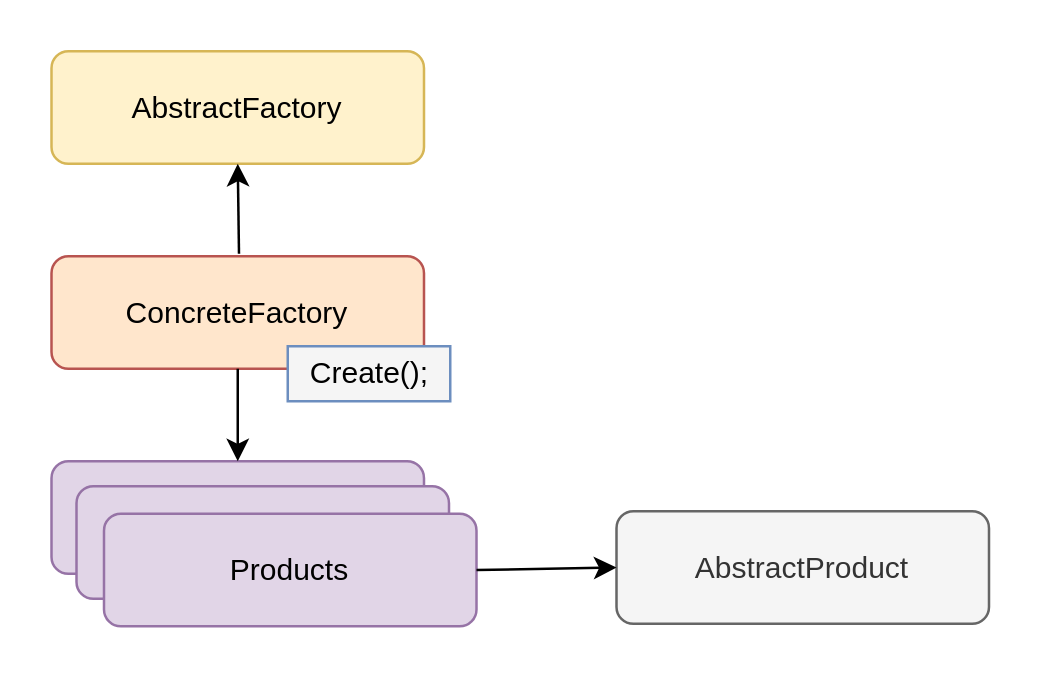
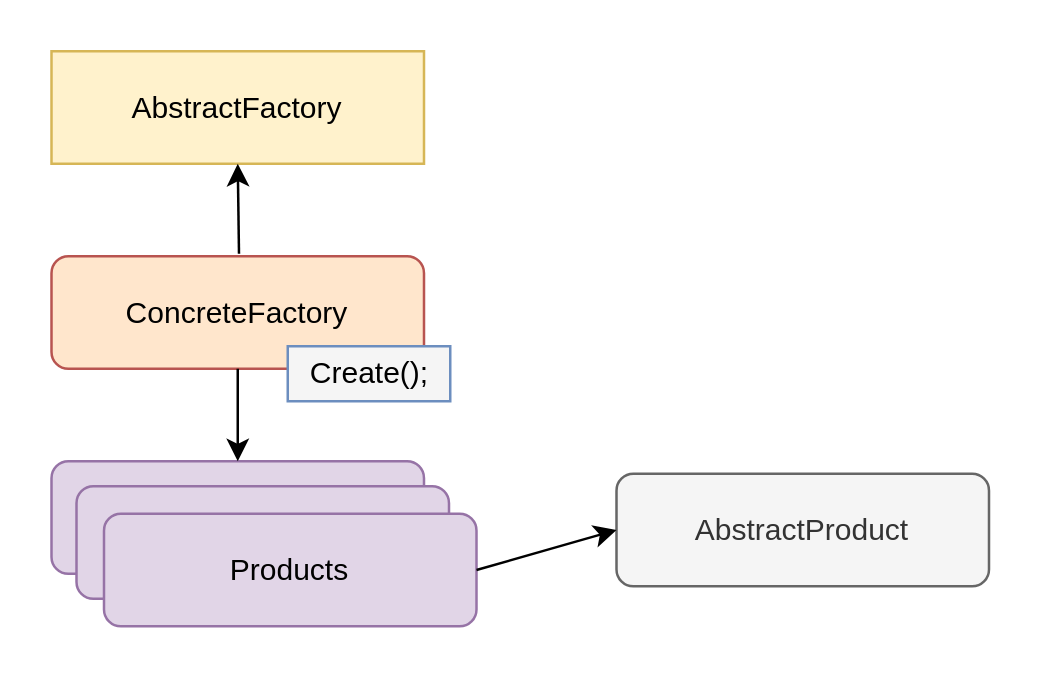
node "AbstractFactory": shape rounded rectangle -> rectangle
node "AbstractProduct": moved (803, 568) -> (803, 530)
